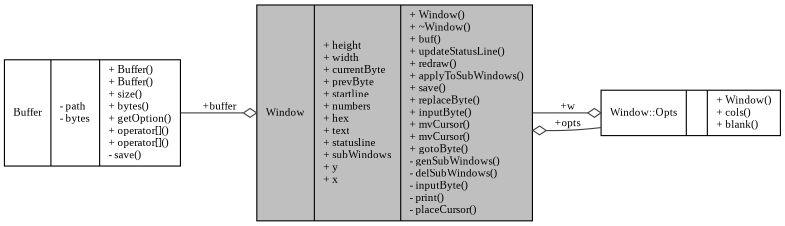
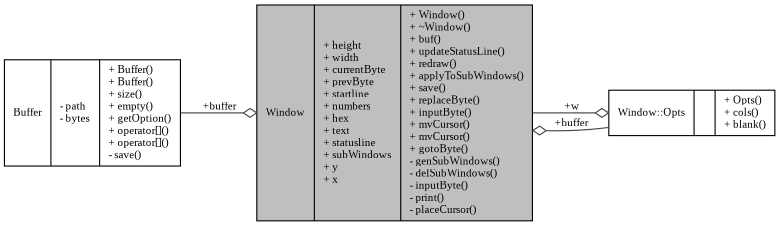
node "Window::Opts": text "+ Window()" -> "+ Opts()"
node "Buffer": text "+ bytes()" -> "+ empty()"
edge "Window::Opts" -> "Window": label " +opts" -> " +buffer"
